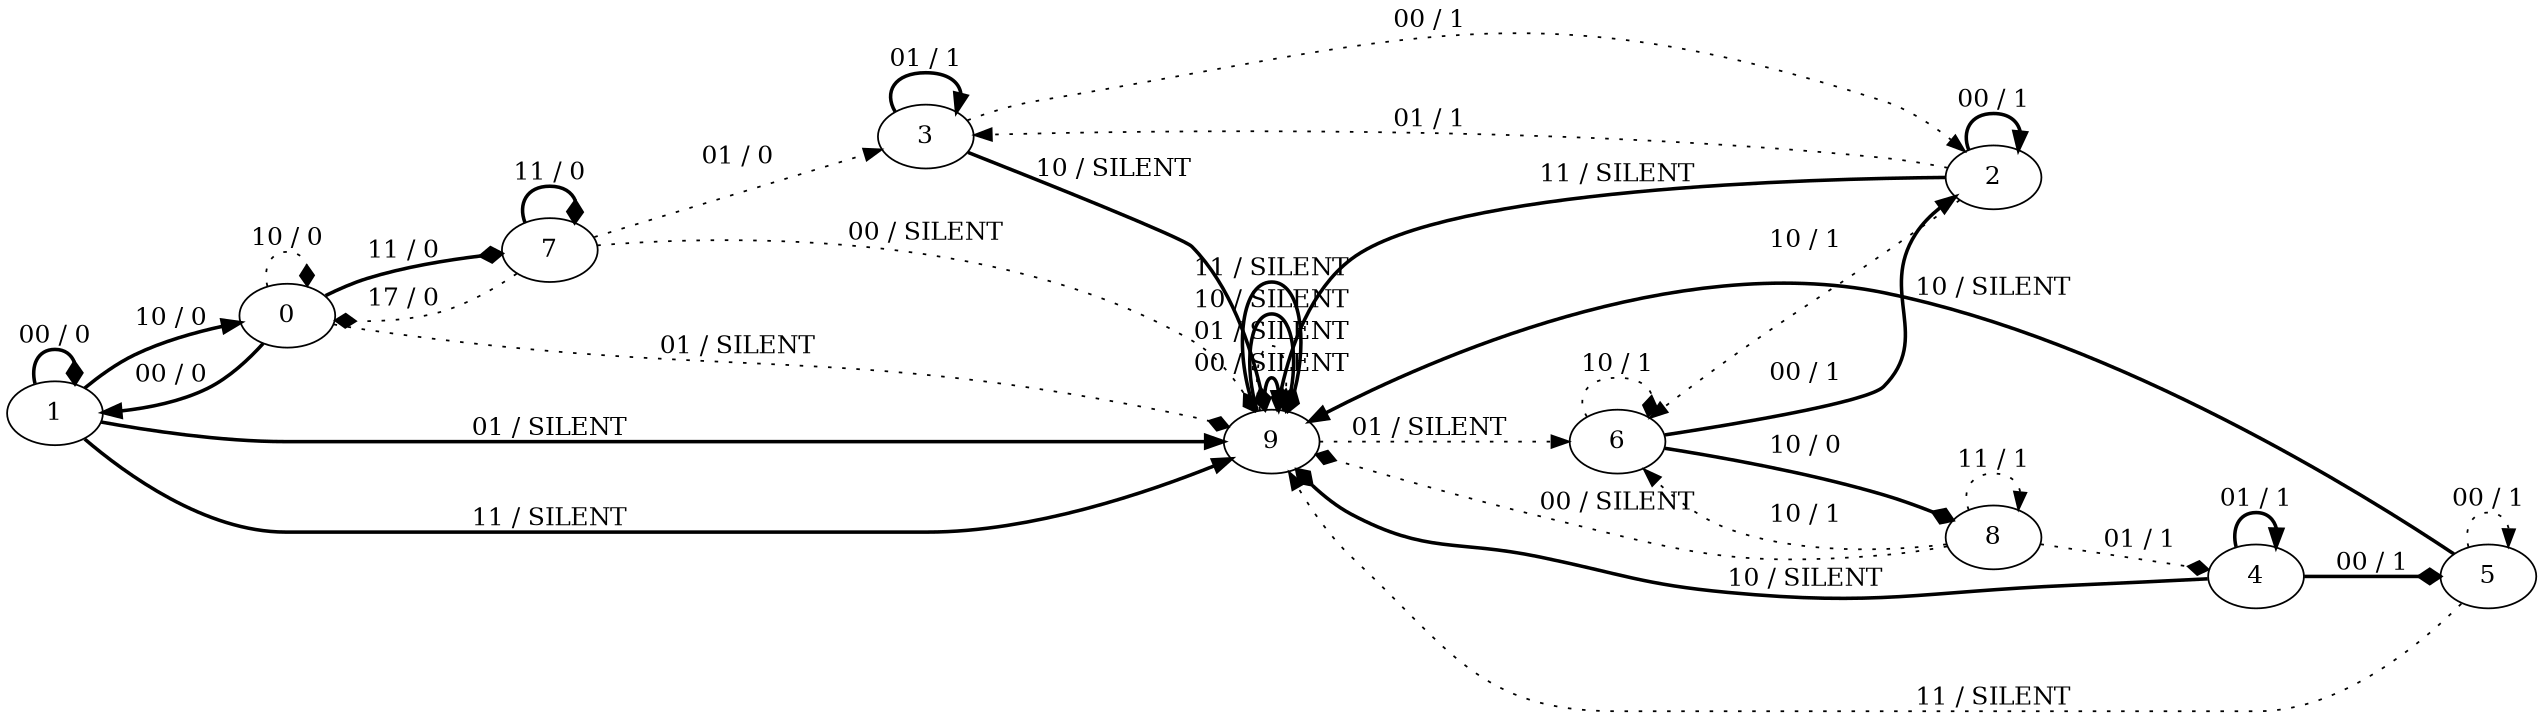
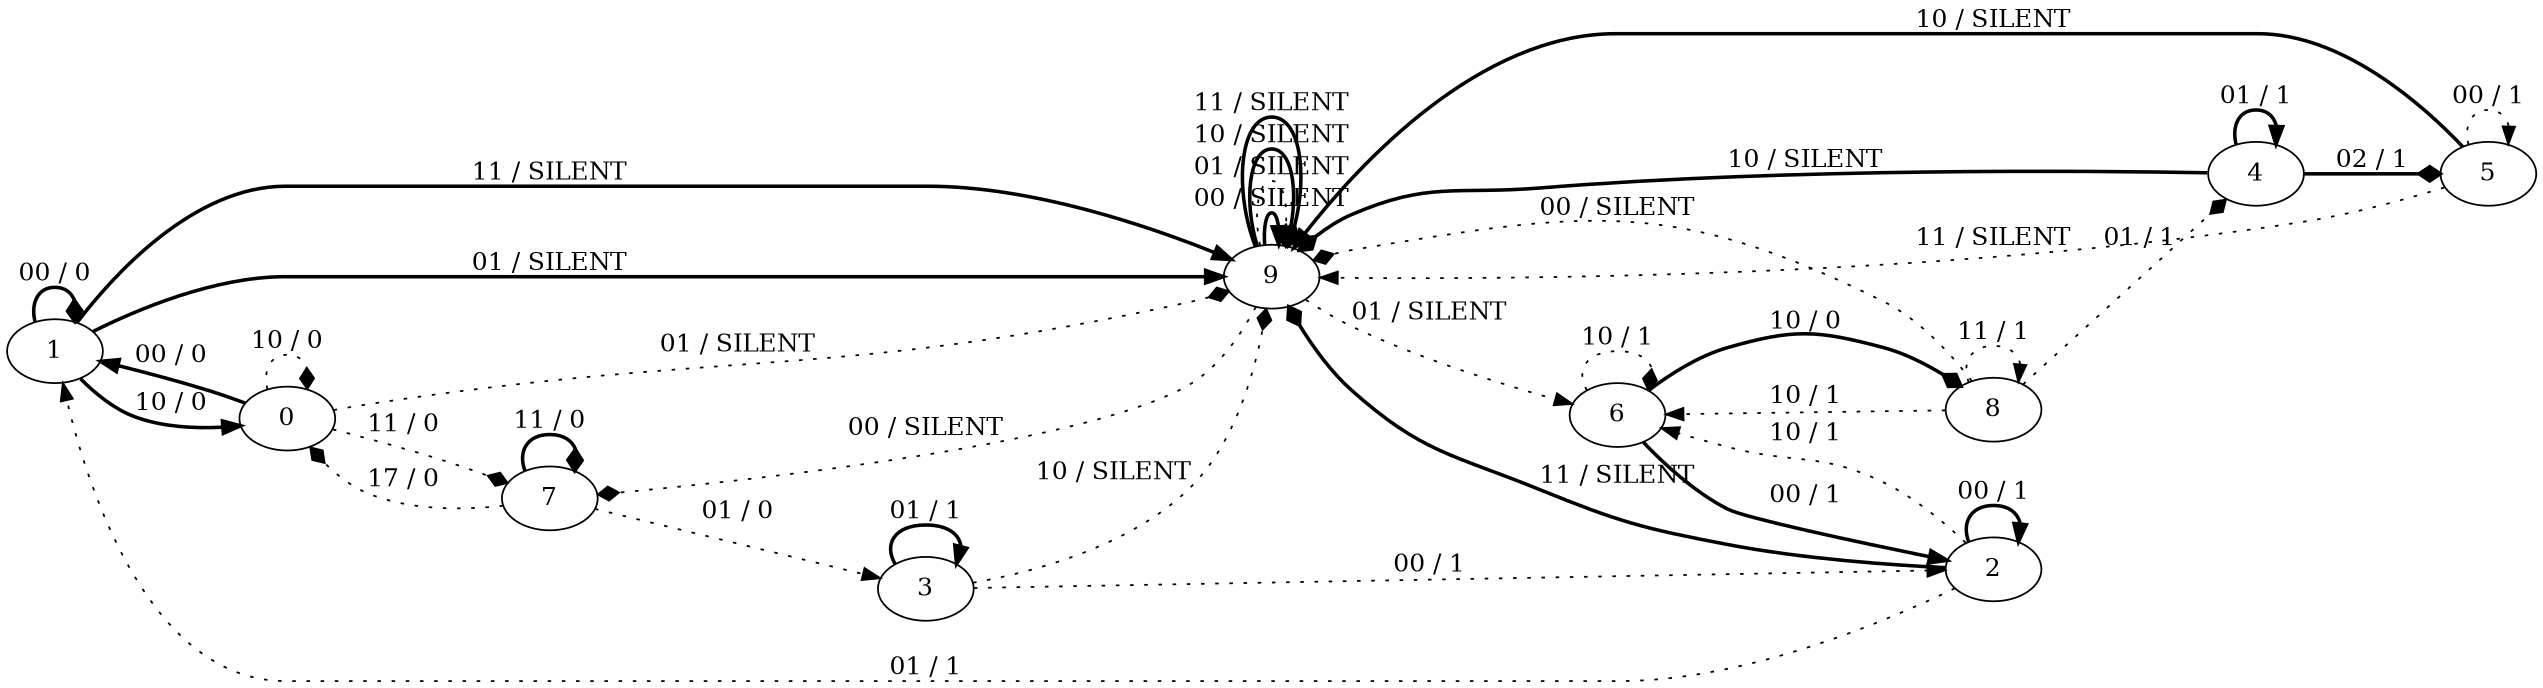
edge "2" -> "3": now "2" -> "1"
edge "3" -> "9": style bold -> dotted
edge "7" -> "9": reversed
edge "0" -> "7": style bold -> dotted
edge "4" -> "5": label "00 / 1" -> "02 / 1"
